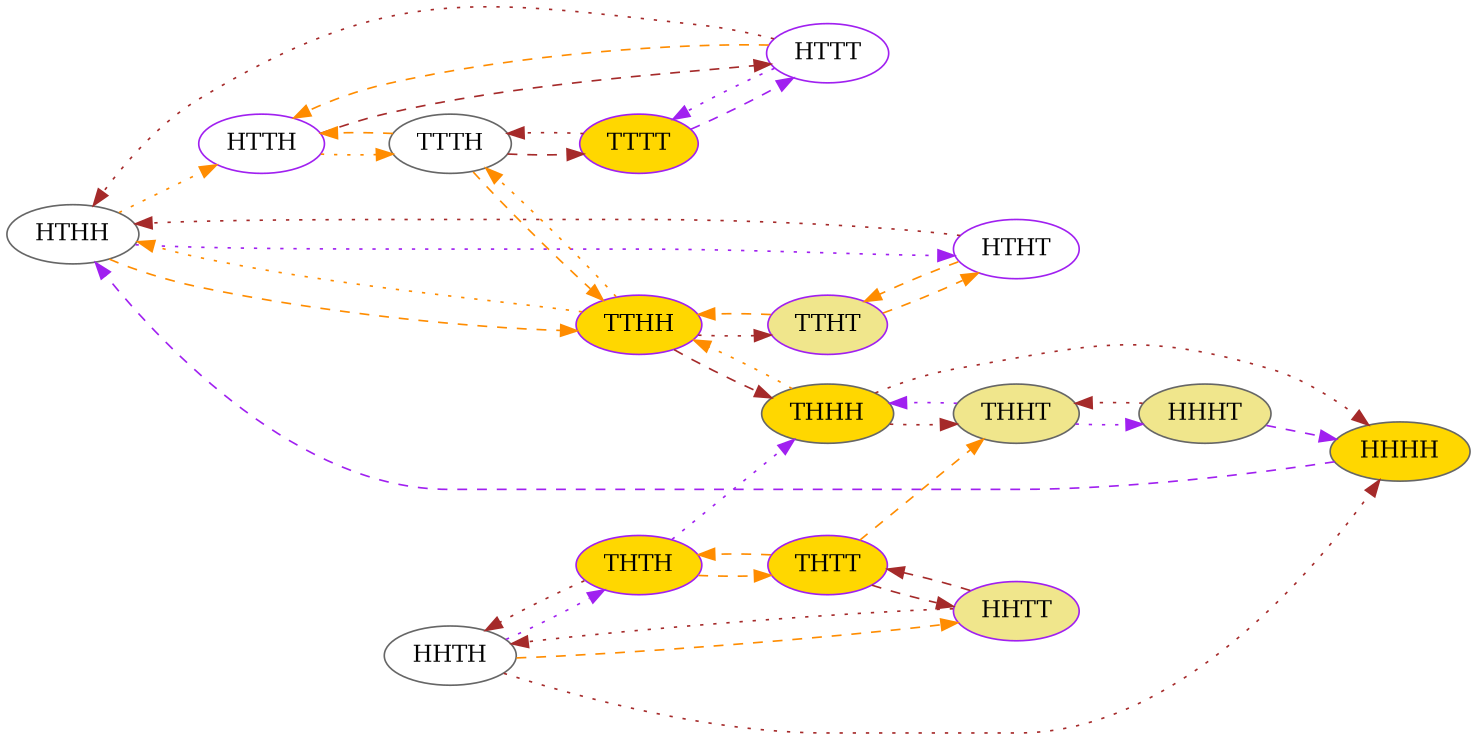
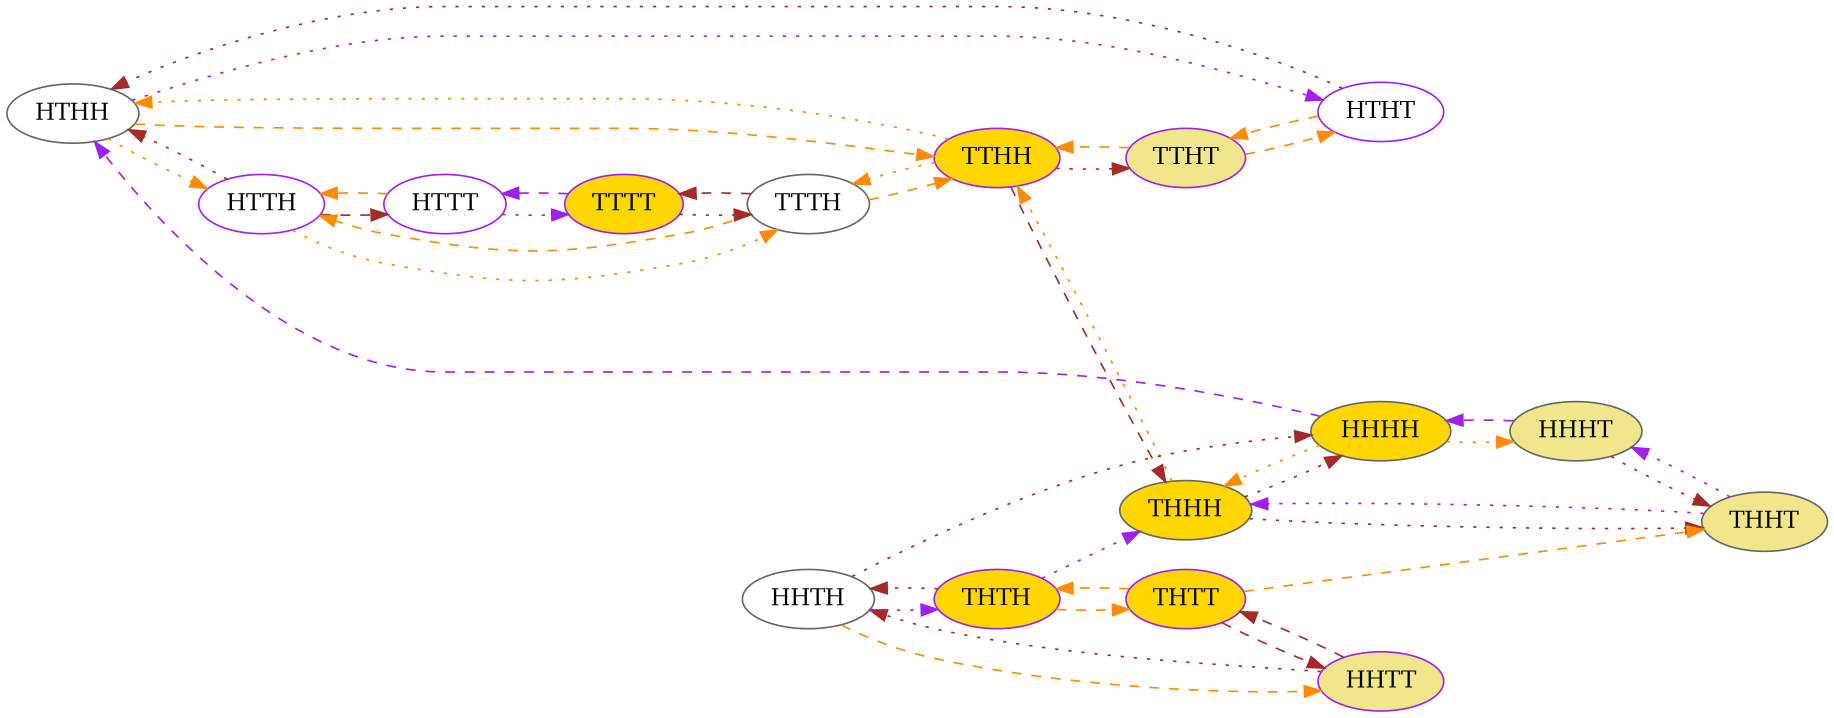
edge "HTTT" -> "HTHH": now "HTTH" -> "HTHH"
edge "HHHH" -> "HHHT": added
edge "HHHH" -> "THHH": added
